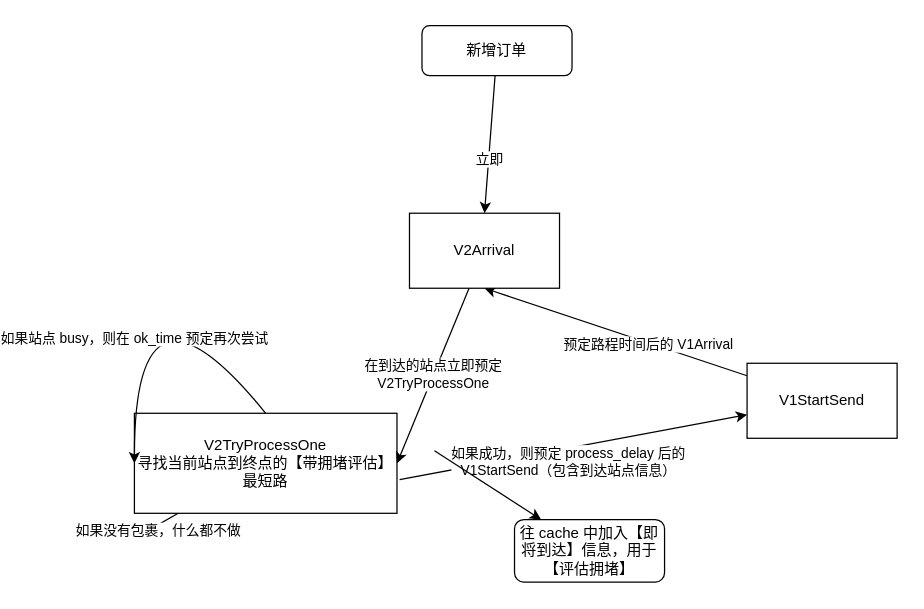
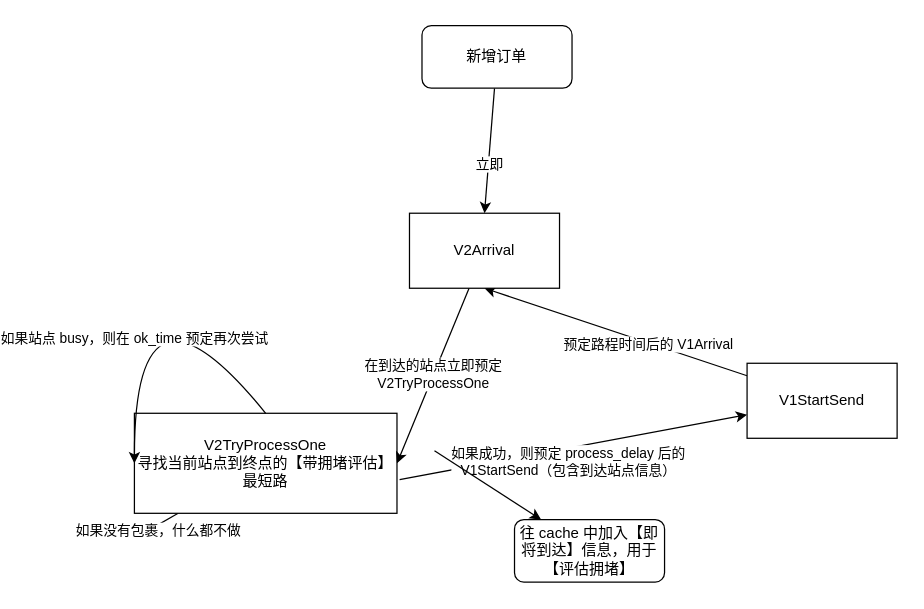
node "新增订单": size 150x50 -> 150x63
